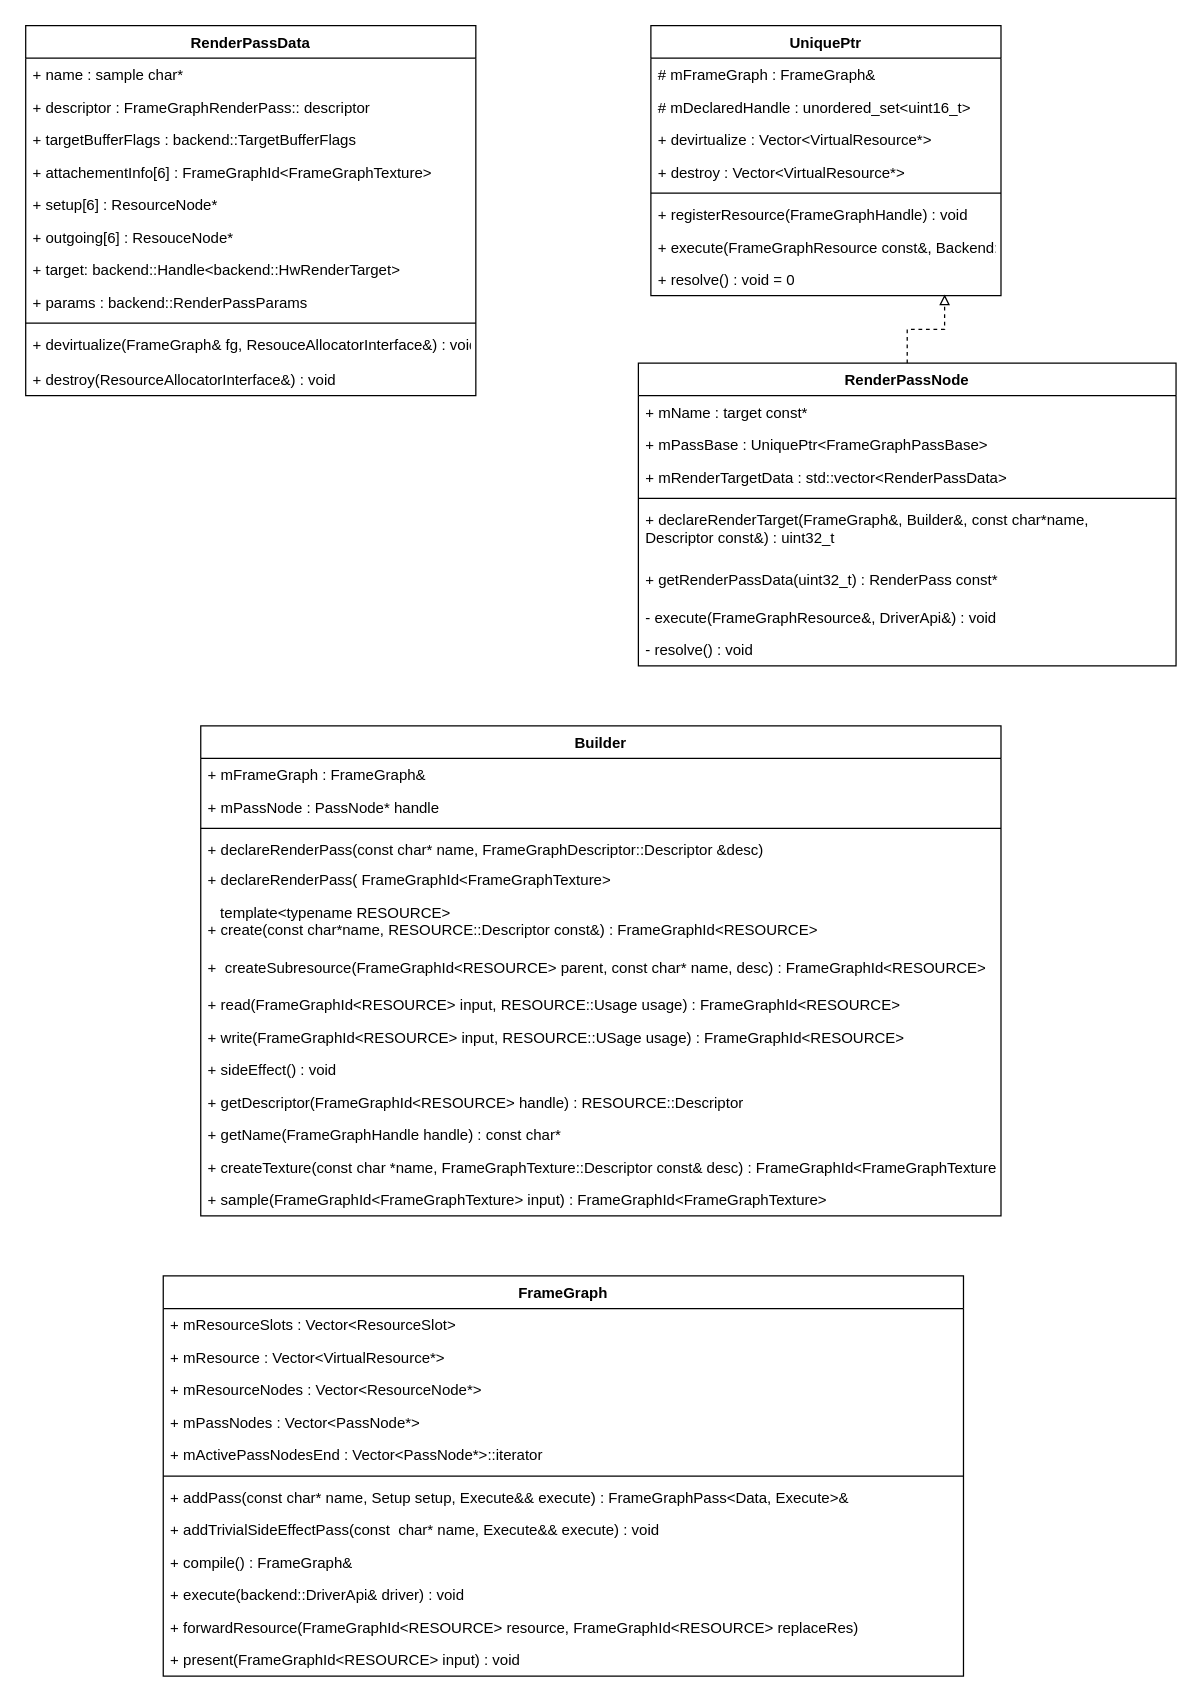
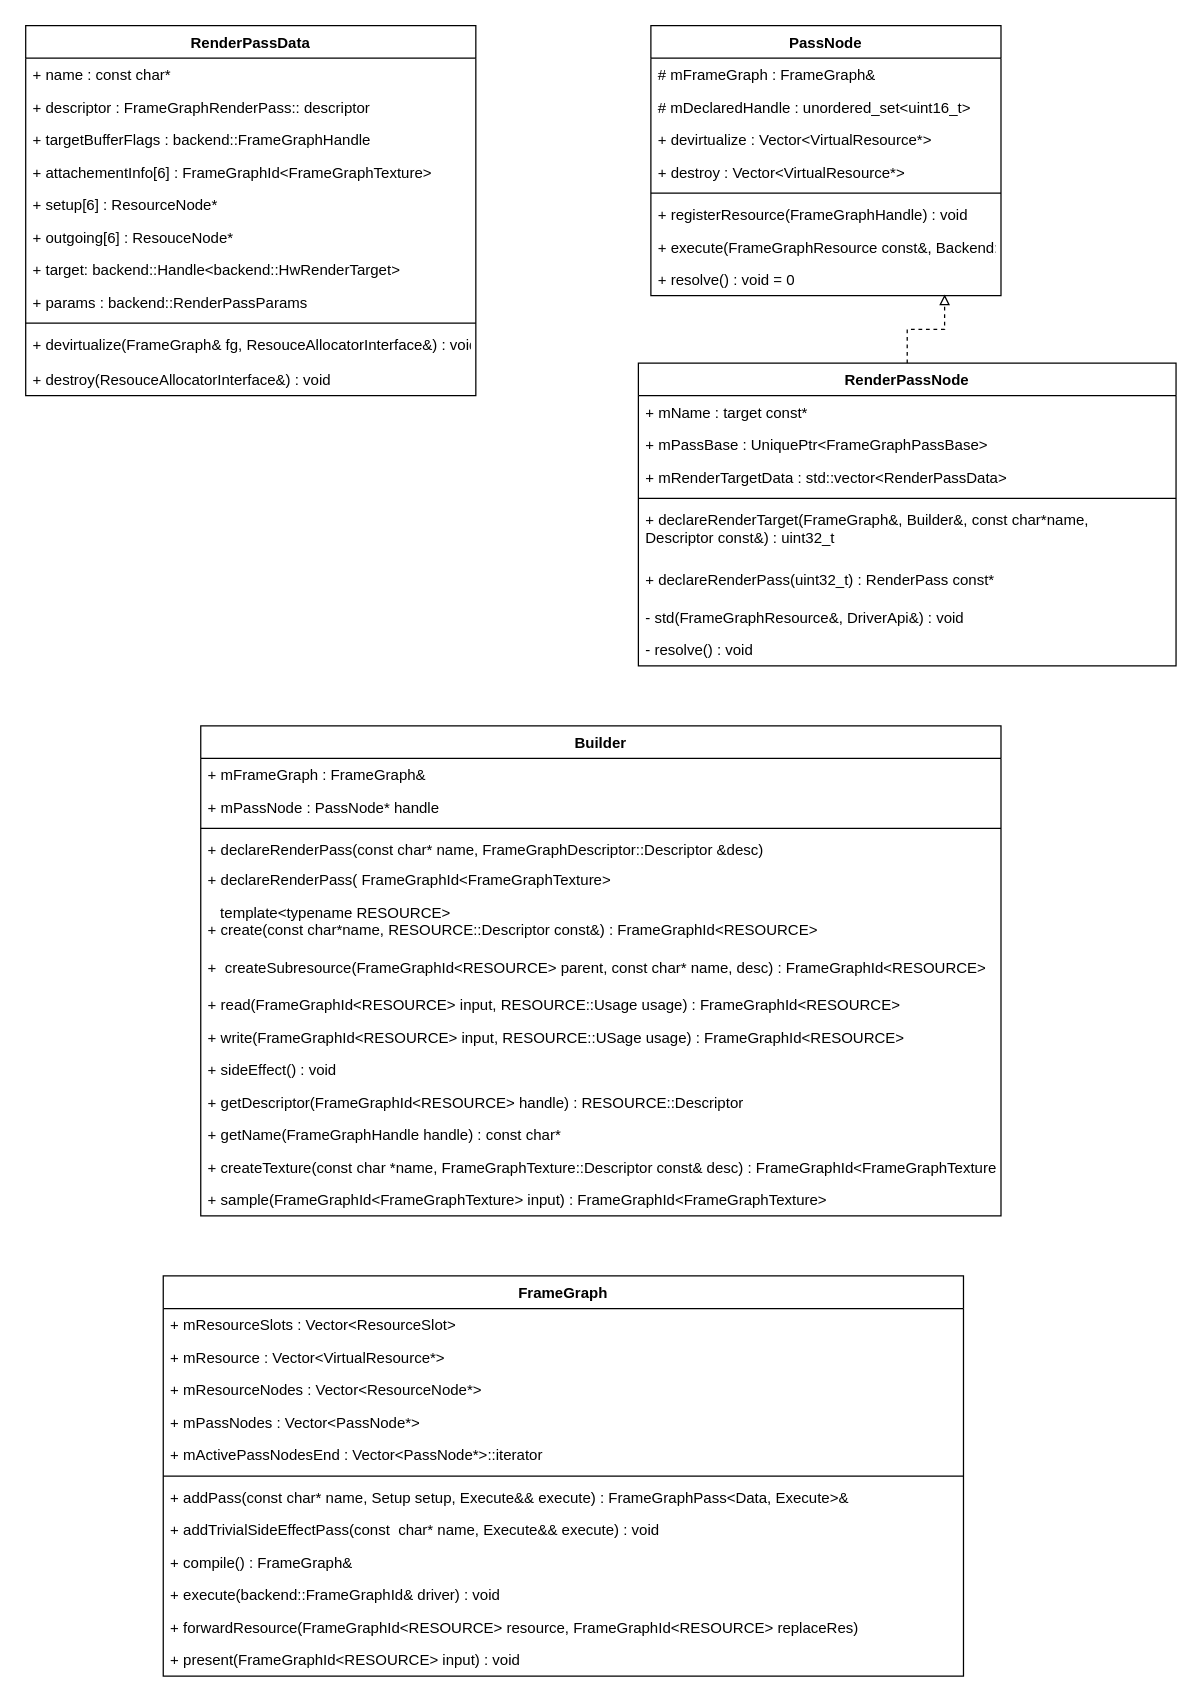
node "UniquePtr": label "UniquePtr" -> "PassNode"
node "+ name : sample char*": label "+ name : sample char*" -> "+ name : const char*"
node "+ targetBufferFlags : backend::TargetBufferFlags": label "+ targetBufferFlags : backend::TargetBufferFlags" -> "+ targetBufferFlags : backend::FrameGraphHandle"
node "+ destroy(ResourceAllocatorInterface&) : void": label "+ destroy(ResourceAllocatorInterface&) : void" -> "+ destroy(ResouceAllocatorInterface&) : void"
node "+ getRenderPassData(uint32_t) : RenderPass const*": label "+ getRenderPassData(uint32_t) : RenderPass const*" -> "+ declareRenderPass(uint32_t) : RenderPass const*"
node "- execute(FrameGraphResource&, DriverApi&) : void": label "- execute(FrameGraphResource&, DriverApi&) : void" -> "- std(FrameGraphResource&, DriverApi&) : void"
node "+ execute(backend::DriverApi& driver) : void": label "+ execute(backend::DriverApi& driver) : void" -> "+ execute(backend::FrameGraphId& driver) : void"
